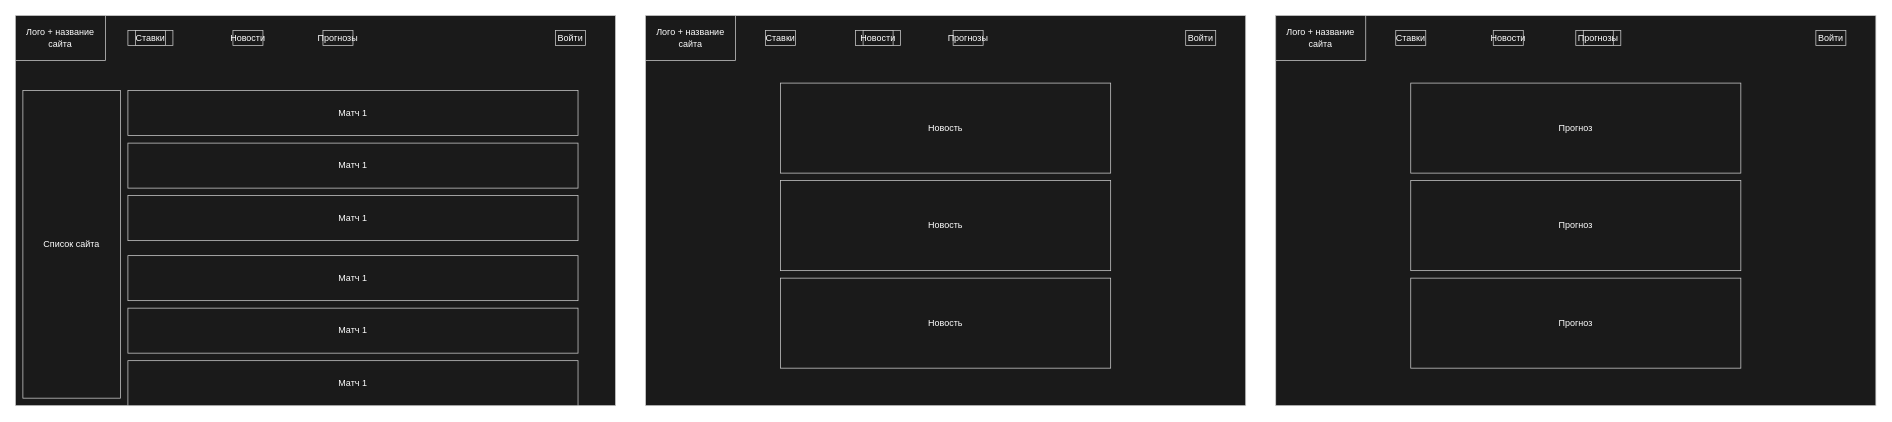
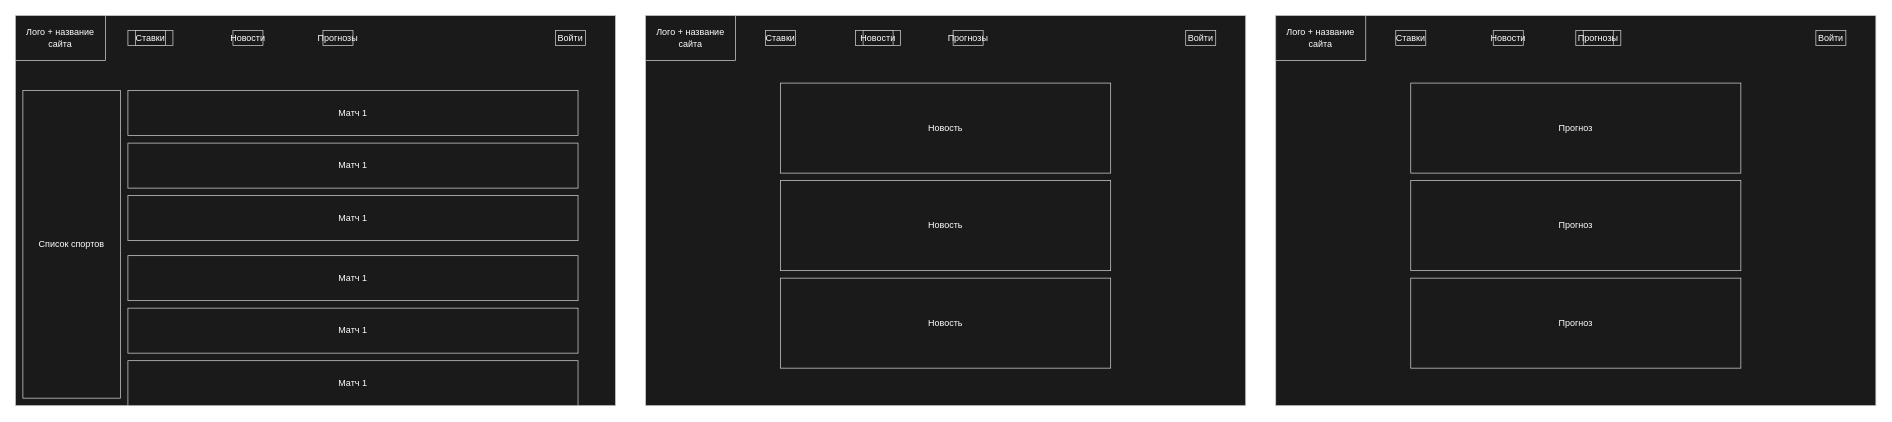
node "Список сайта": label "Список сайта" -> "Список спортов"
